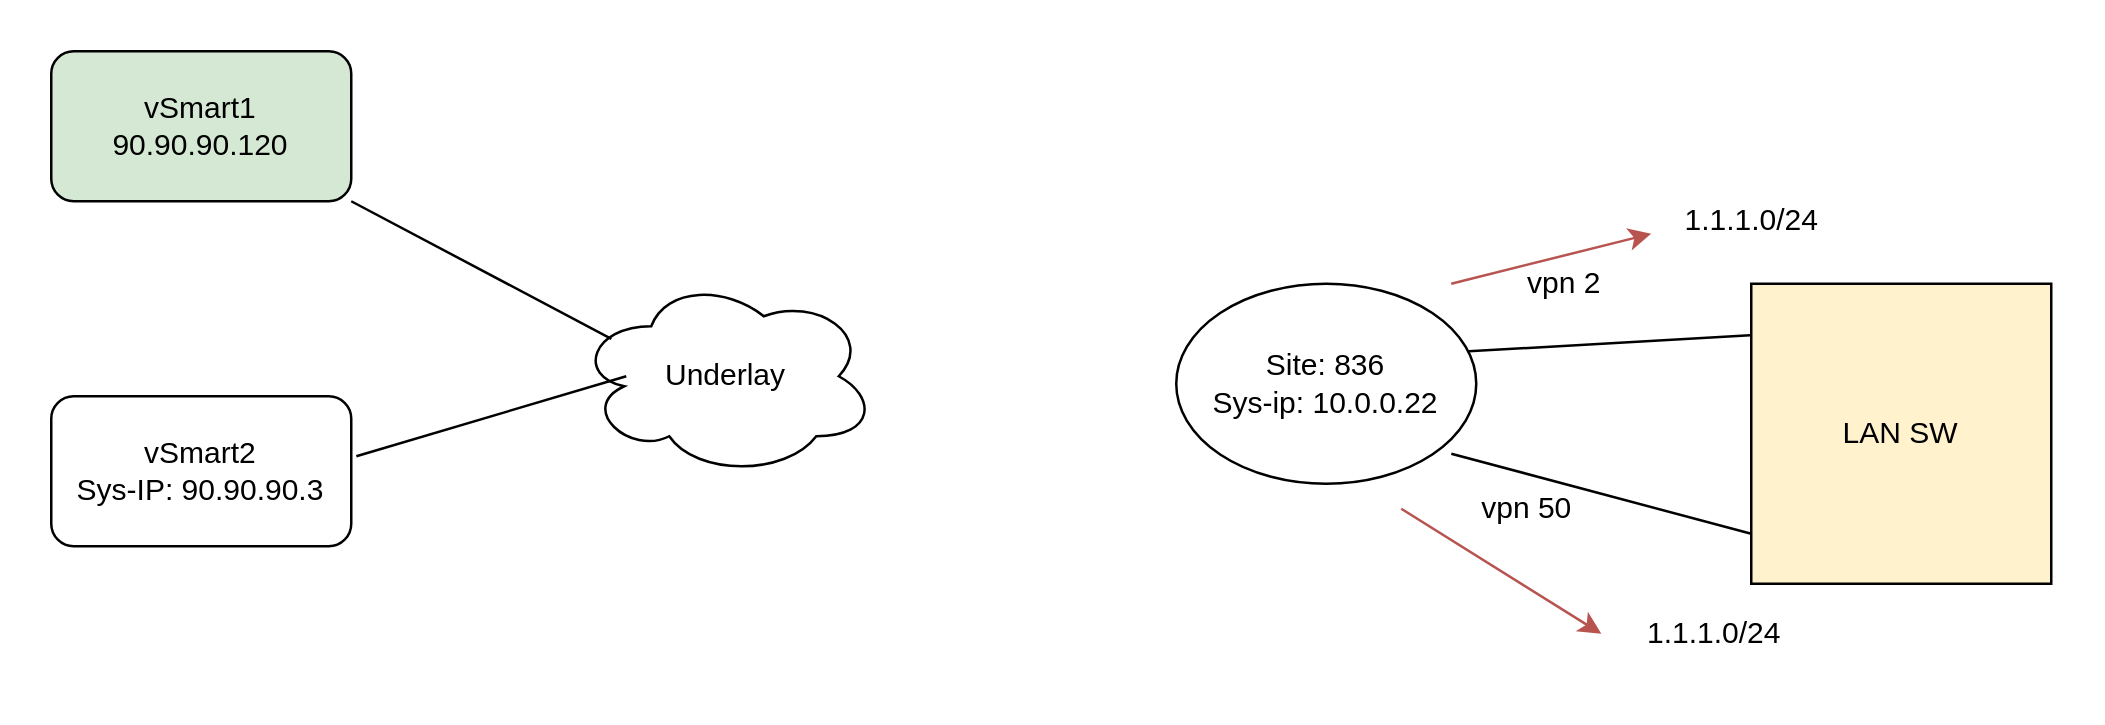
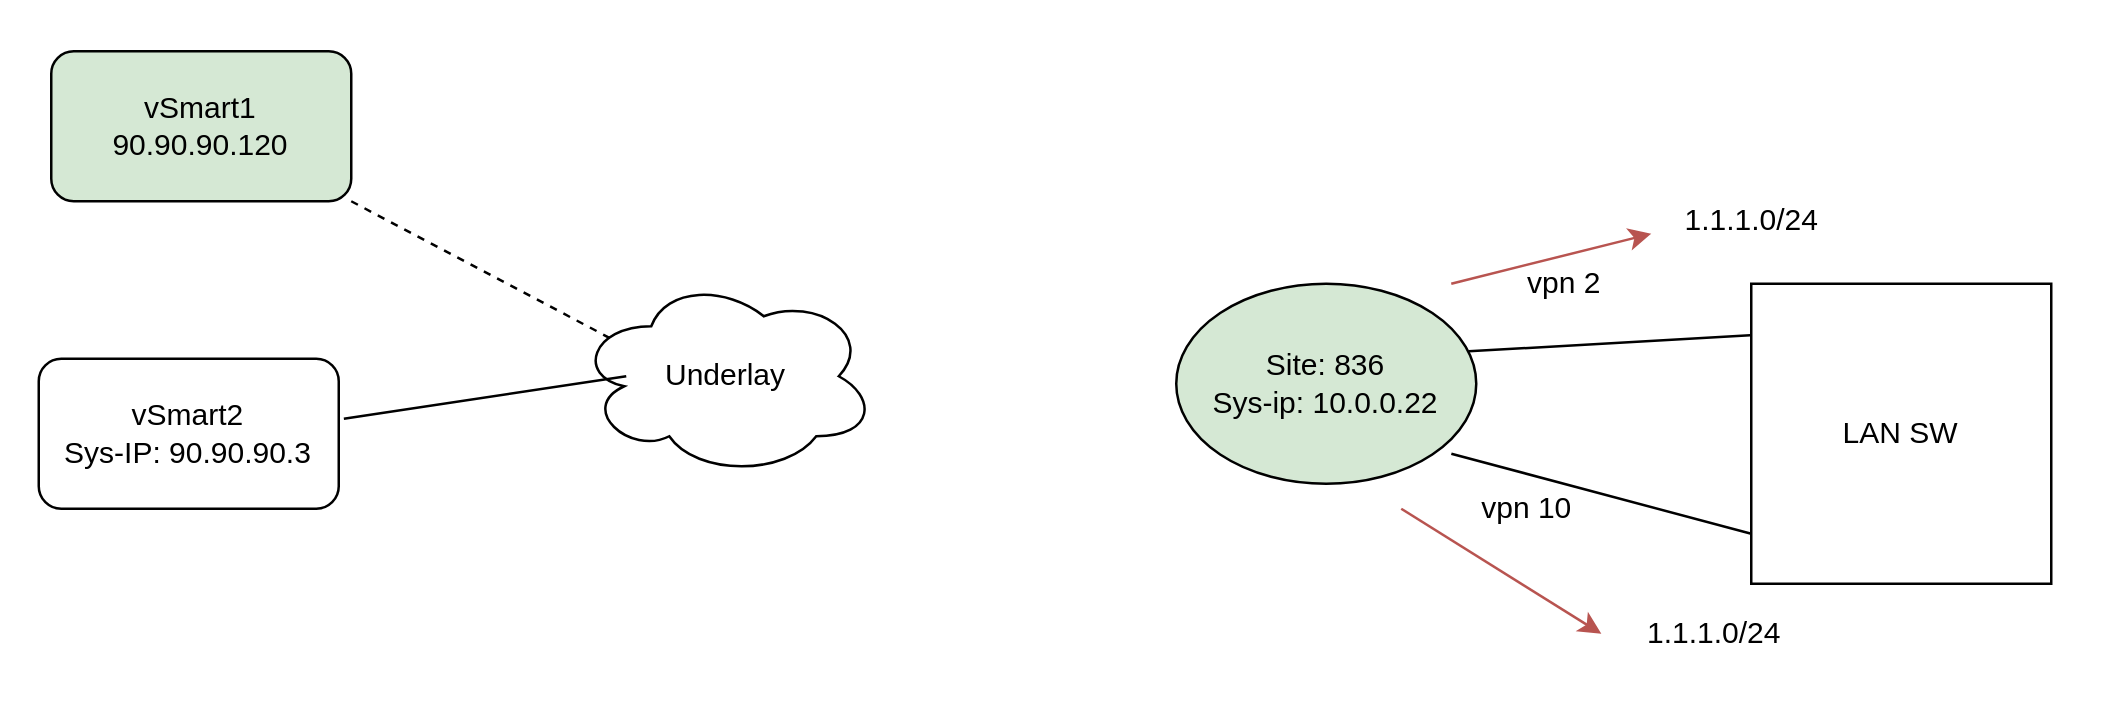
edge "vSmart1 90.90.90.120" -- "Underlay": style solid -> dashed
node "Site: 836 Sys-ip: 10.0.0.22": fillcolor #ffffff -> #d5e8d4
node "LAN SW": fillcolor #fff2cc -> #ffffff
node "vSmart2 Sys-IP: 90.90.90.3": moved (201, 471) -> (189, 434)
node "vpn 50": label "vpn 50" -> "vpn 10"
